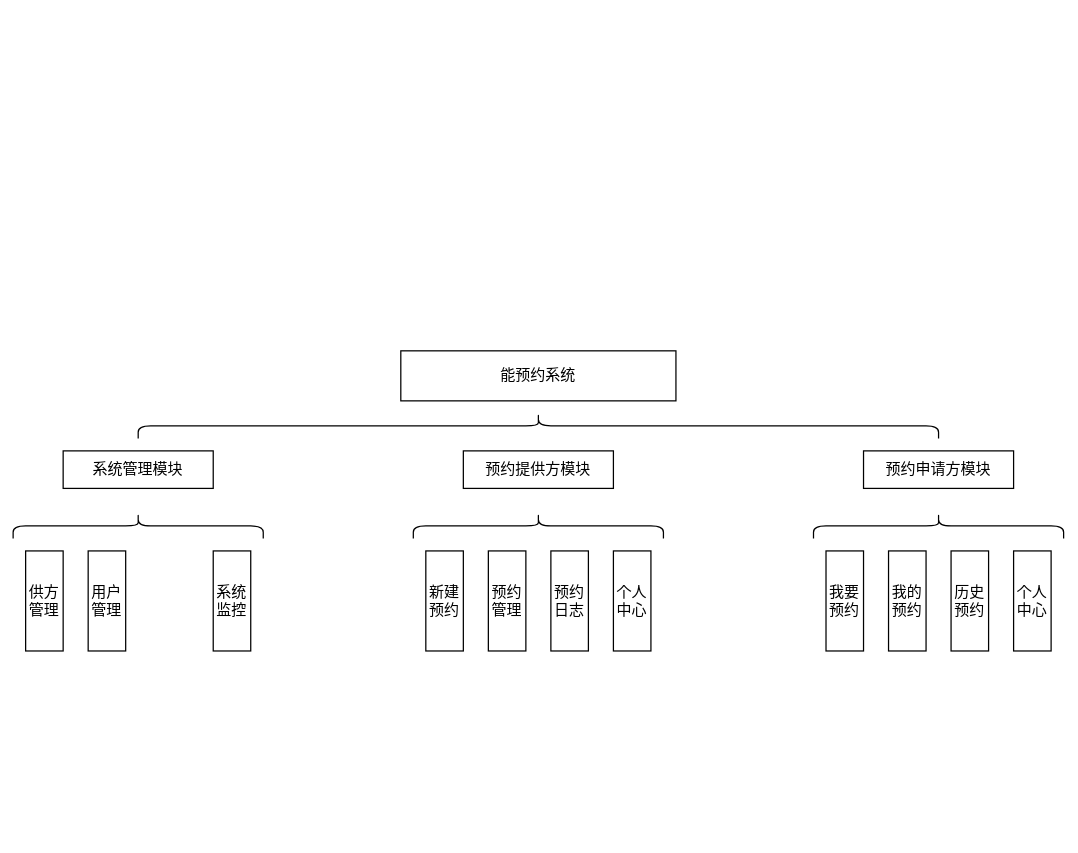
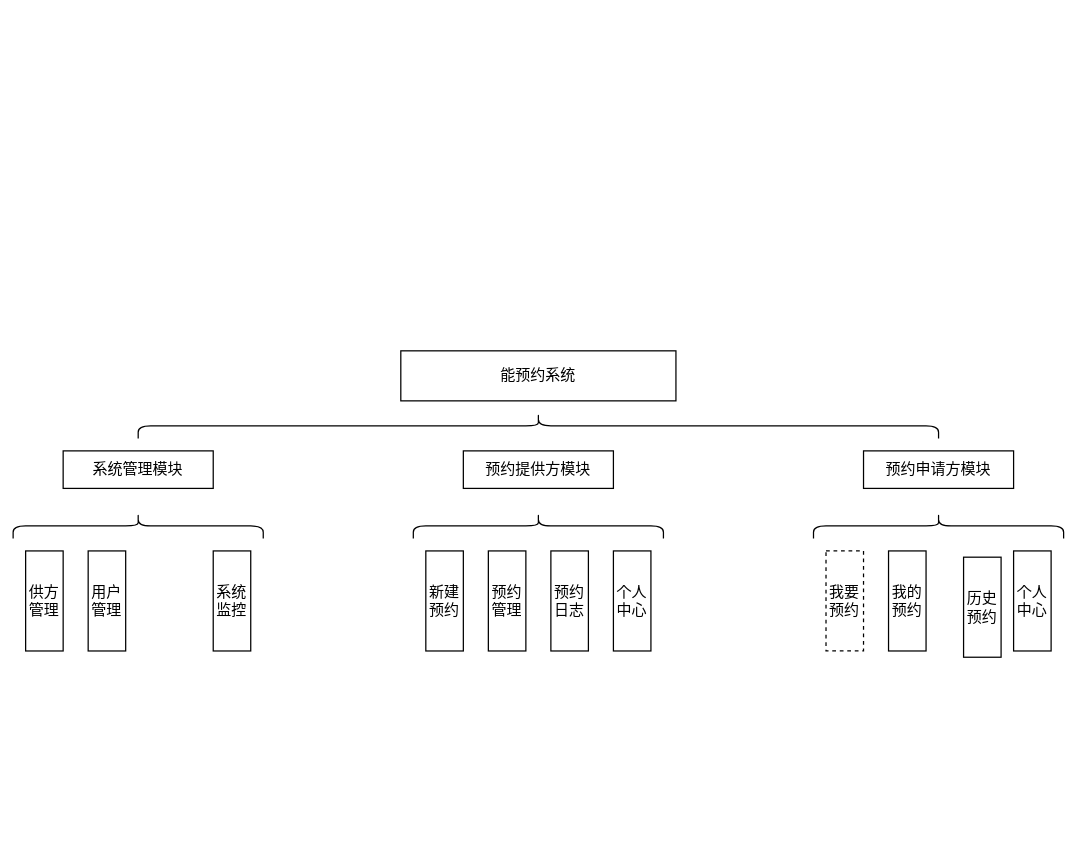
node "我要预约": style solid -> dashed
node "历史预约": moved (969, 601) -> (982, 607)
